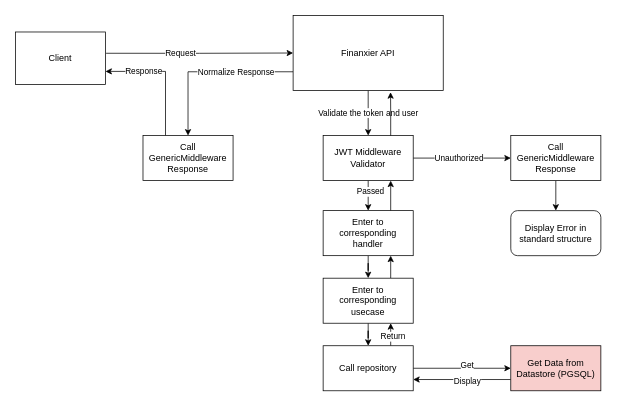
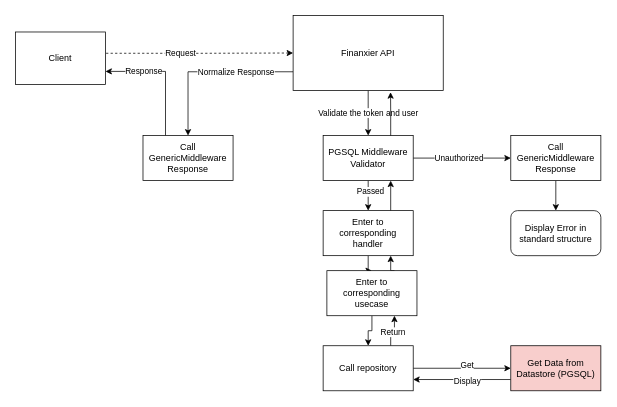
edge "Client" -> "Finanxier API": style solid -> dashed
node "JWT Middleware Validator": label "JWT Middleware Validator" -> "PGSQL Middleware Validator"
node "Enter to corresponding usecase": moved (368, 300) -> (372, 293)
